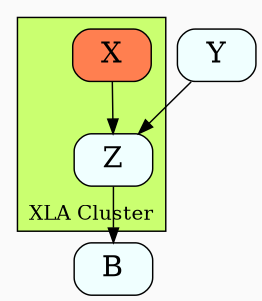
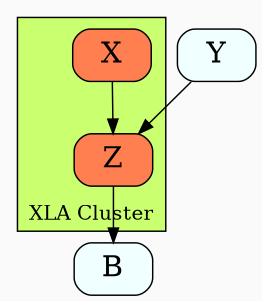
node "Z": fillcolor azure -> coral
